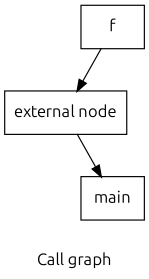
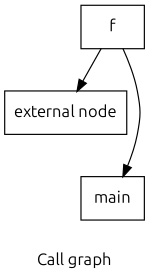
edge "external node" -> "main": now "f" -> "main"
